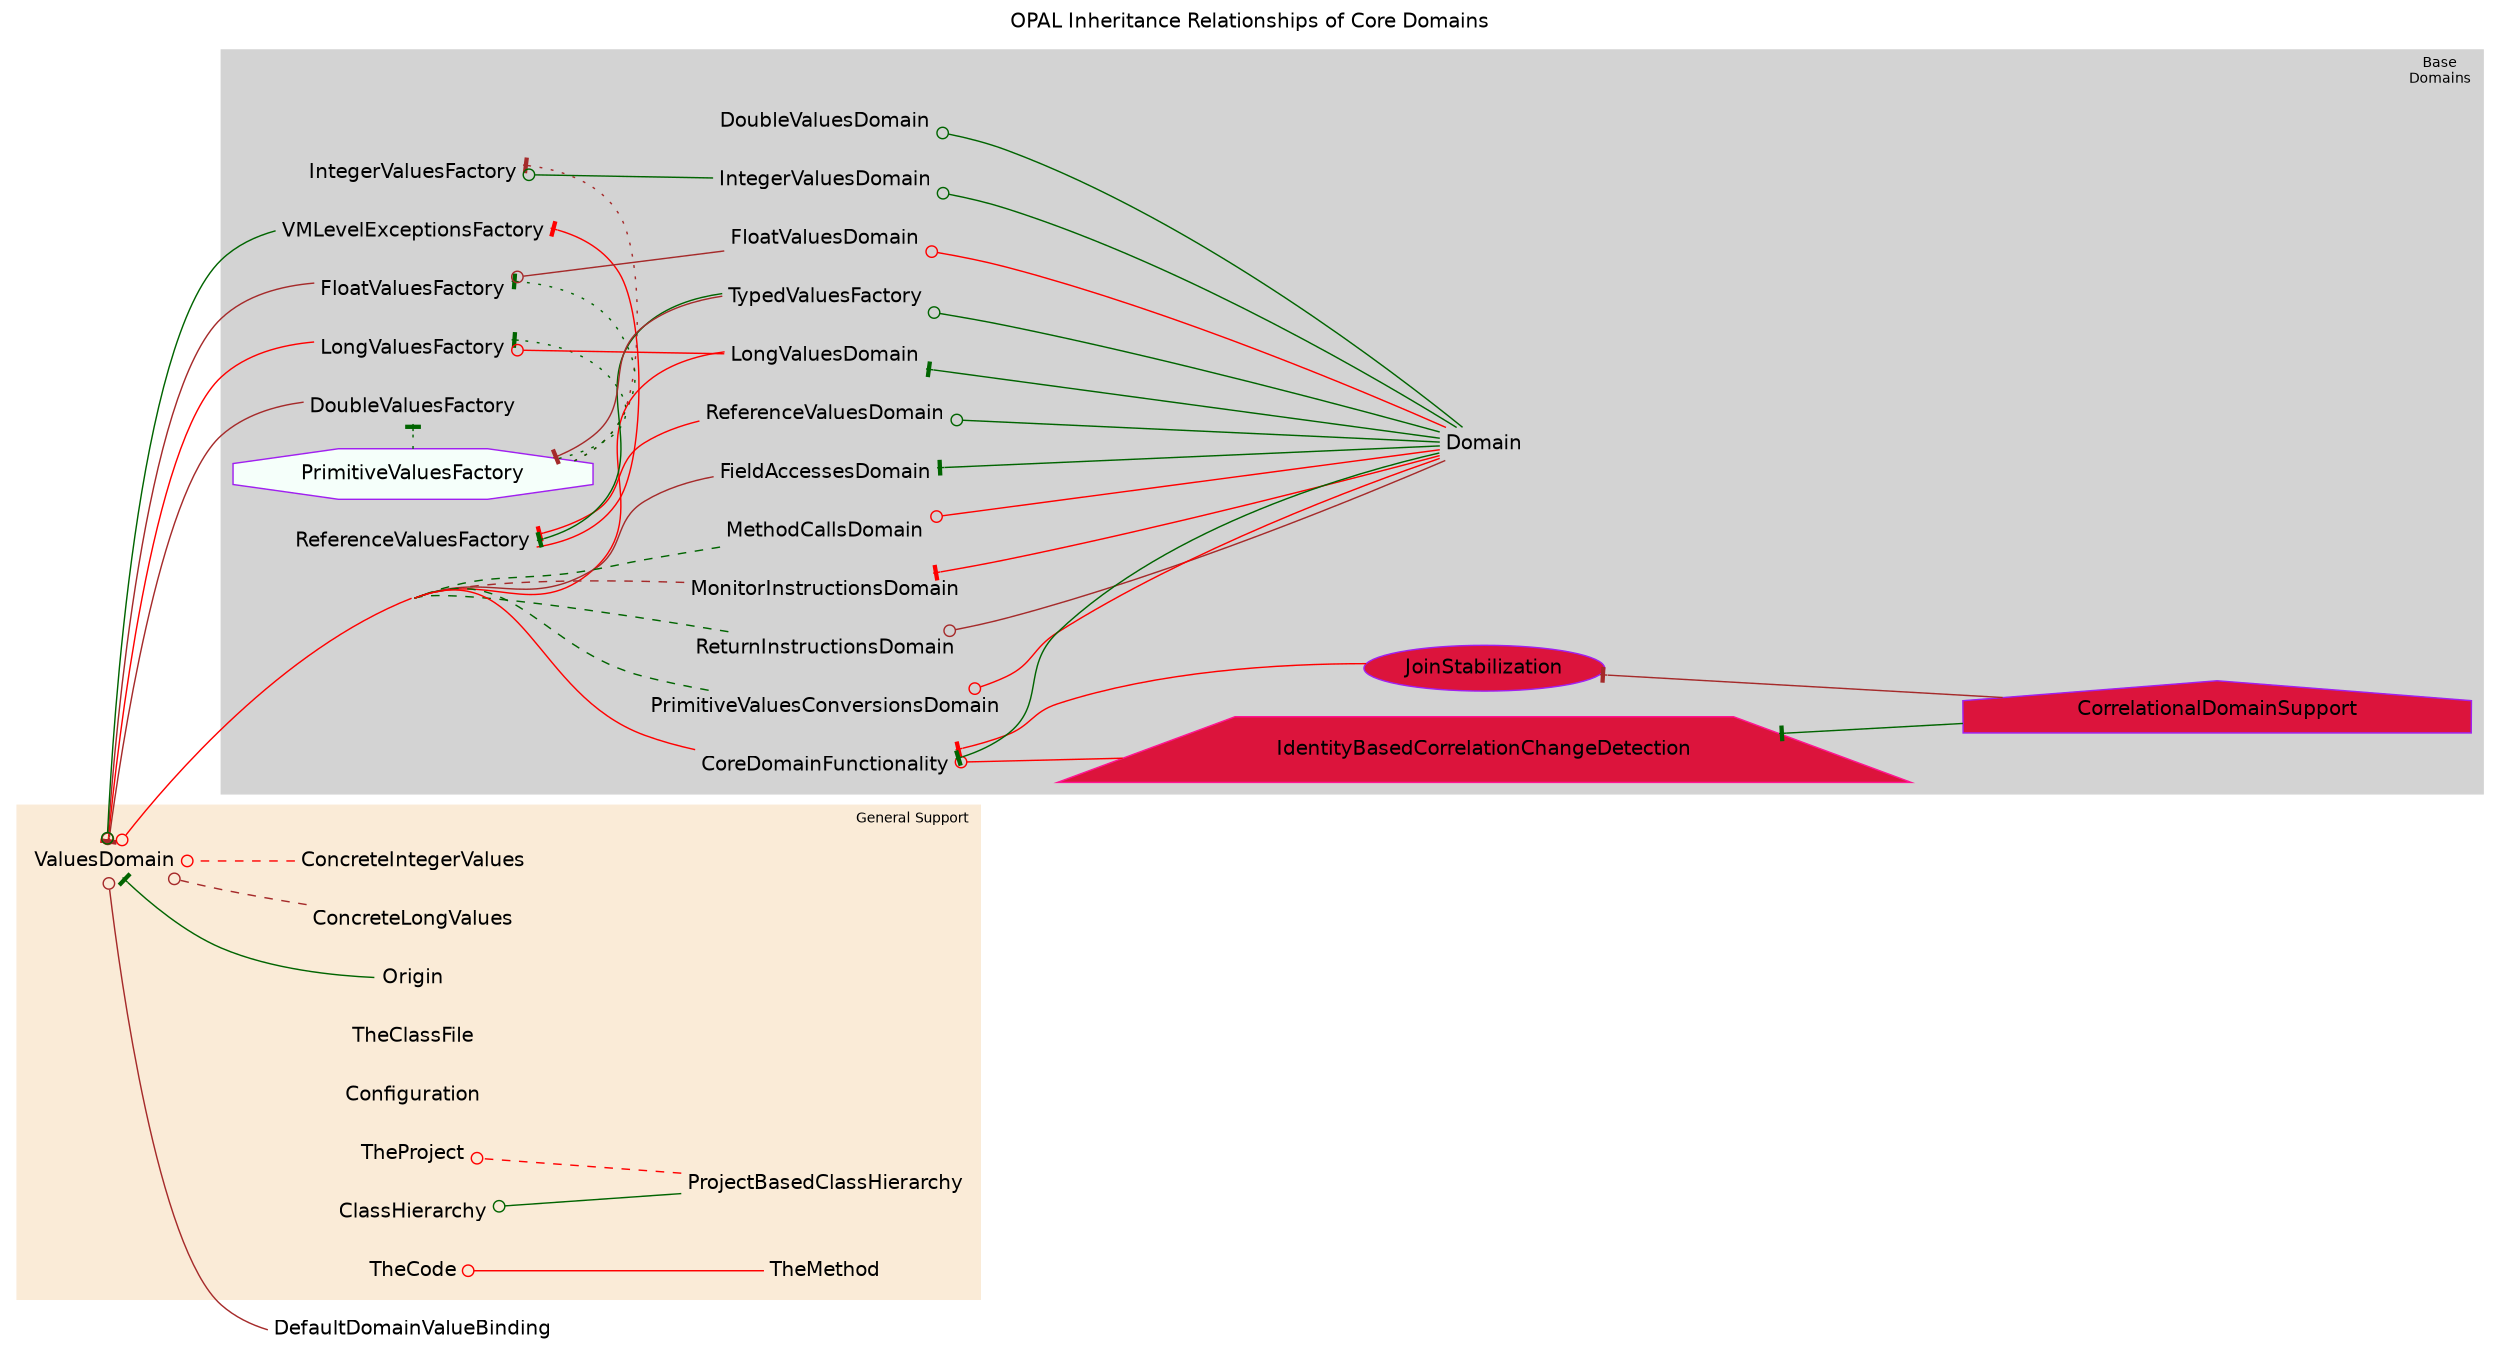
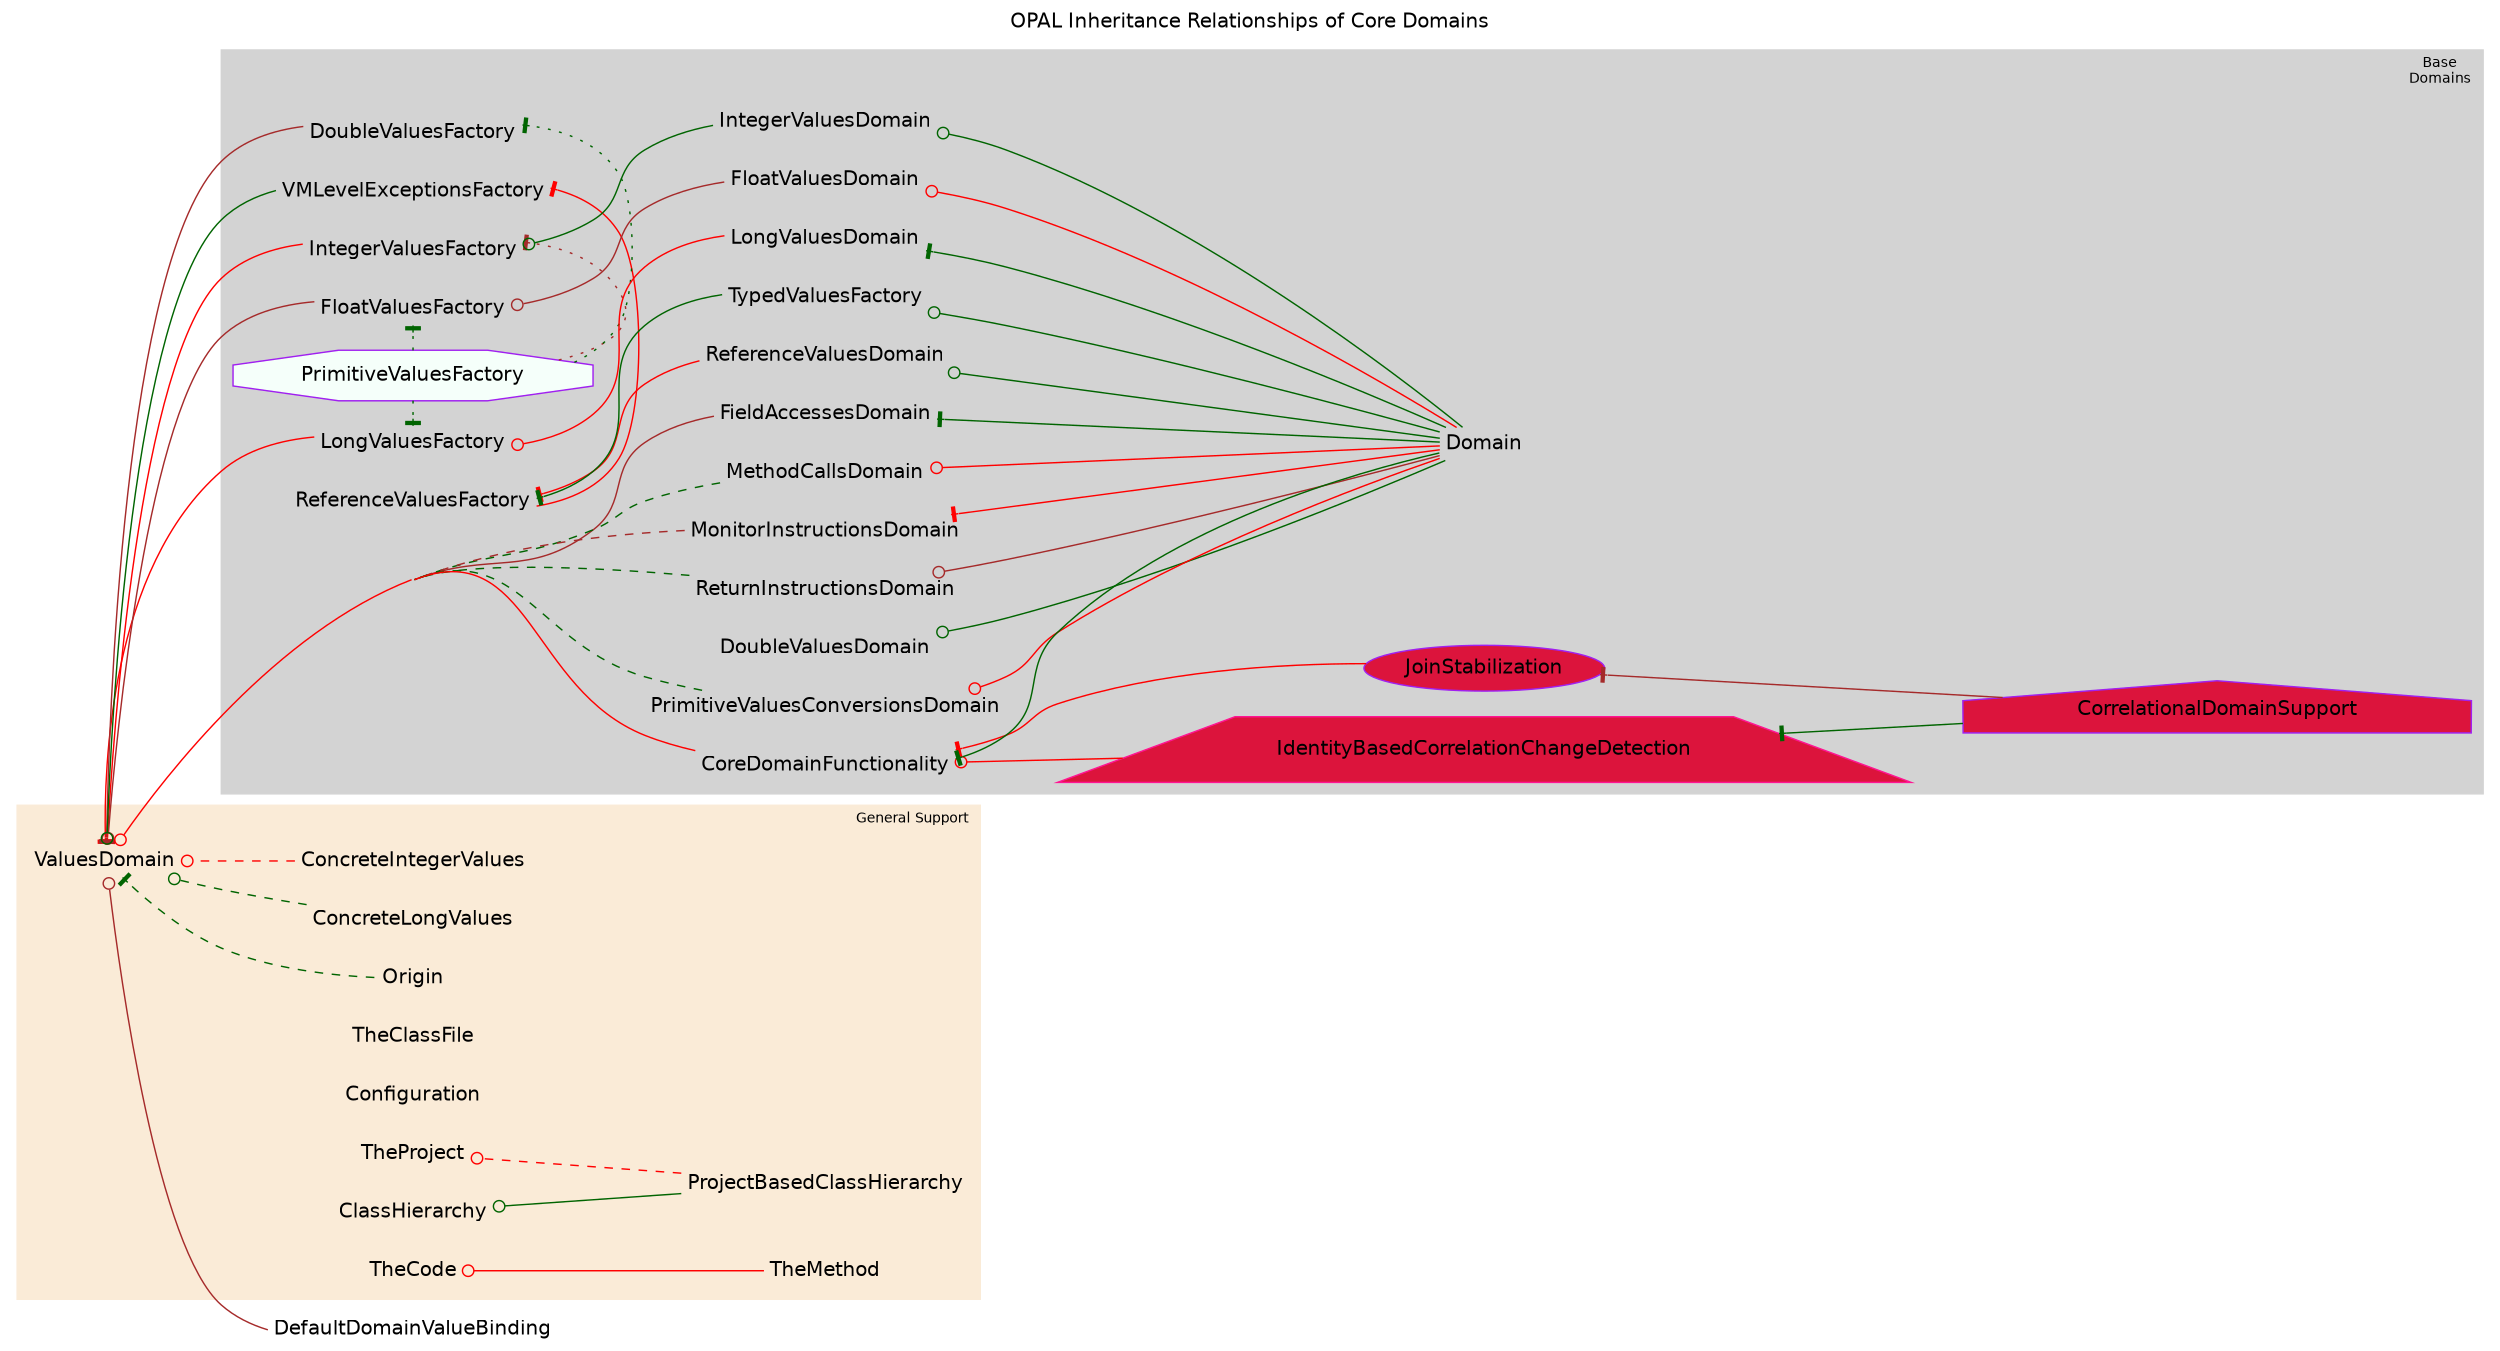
edge "TypedValuesFactory" -> "PrimitiveValuesFactory": removed
edge "LongValuesDomain" -> "ValuesDomain": now "IntegerValuesFactory" -> "ValuesDomain"
edge "ConcreteLongValues" -> "ValuesDomain": color brown -> darkgreen
edge "Origin" -> "ValuesDomain": style solid -> dashed
